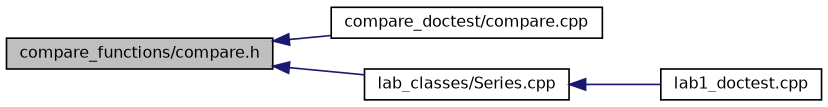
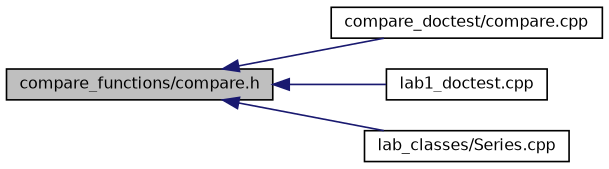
edge "lab1_doctest.cpp" -> "lab_classes/Series.cpp": now "lab1_doctest.cpp" -> "compare_functions/compare.h"
